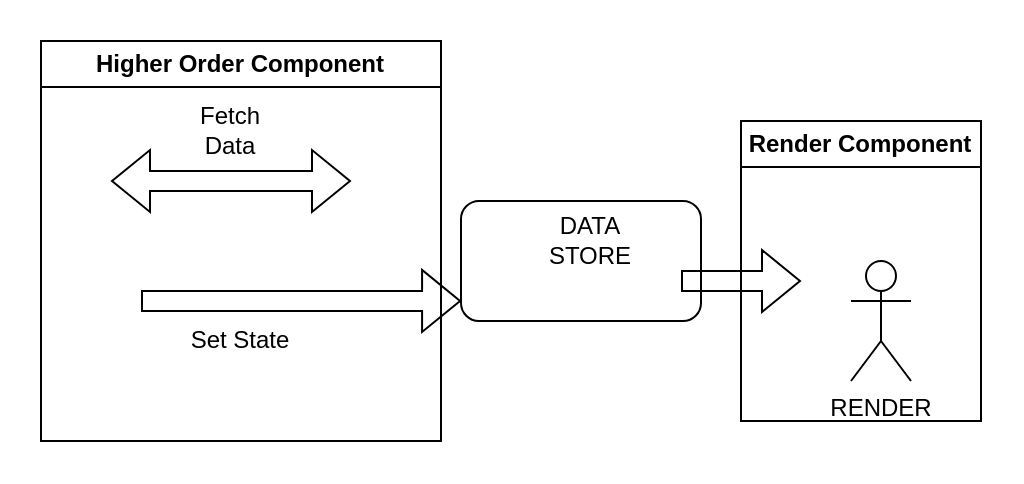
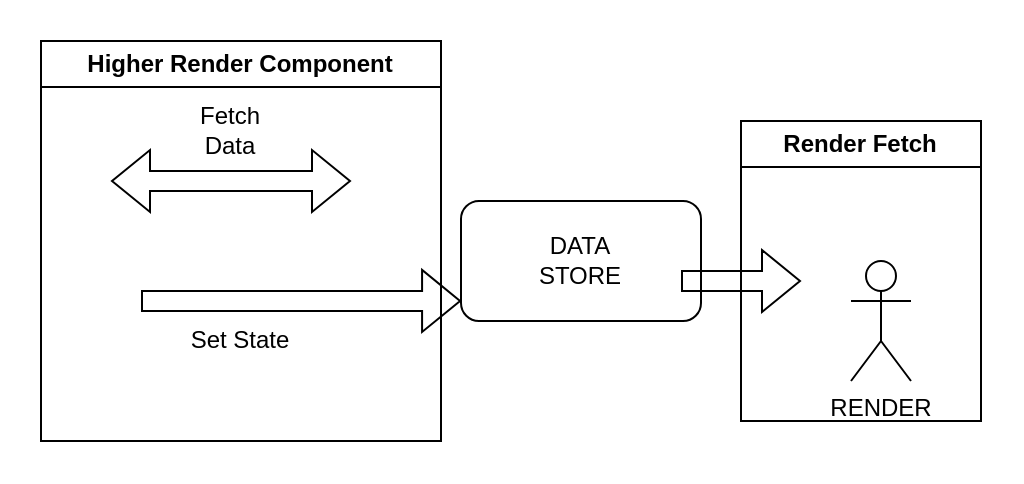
node "Higher Order Component": label "Higher Order Component" -> "Higher Render Component"
node "Render Component": label "Render Component" -> "Render Fetch"
node "DATA STORE": moved (591, 241) -> (581, 261)
